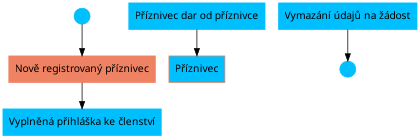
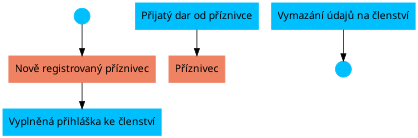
node "Příznivec dar od příznivce": label "Příznivec dar od příznivce" -> "Přijatý dar od příznivce"
node "Vymazání údajů na žádost": label "Vymazání údajů na žádost" -> "Vymazání údajů na členství"
node "Příznivec": fillcolor deepskyblue -> salmon2
